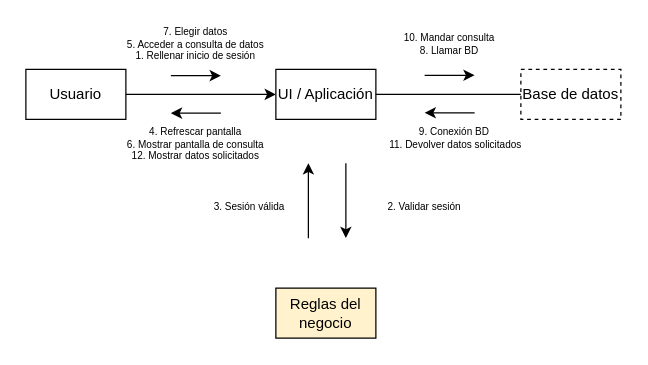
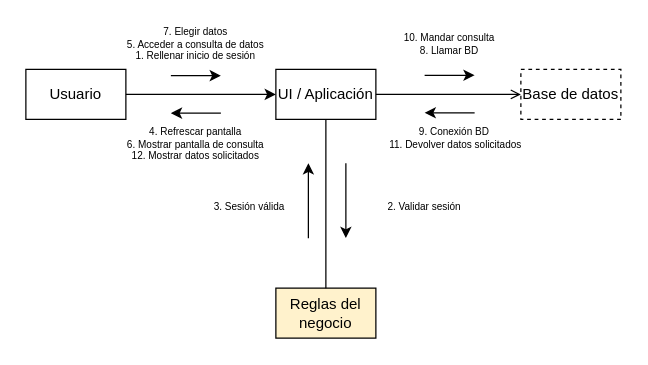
edge "UI / Aplicación" -- "Base de datos": arrowhead none -> open
edge "UI / Aplicación" -- "Reglas del negocio": added
